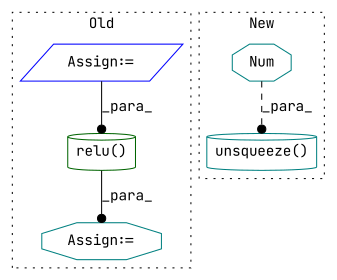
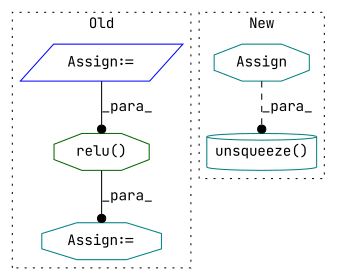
node "Num": label "Num" -> "Assign"
node "relu()": shape cylinder -> octagon
